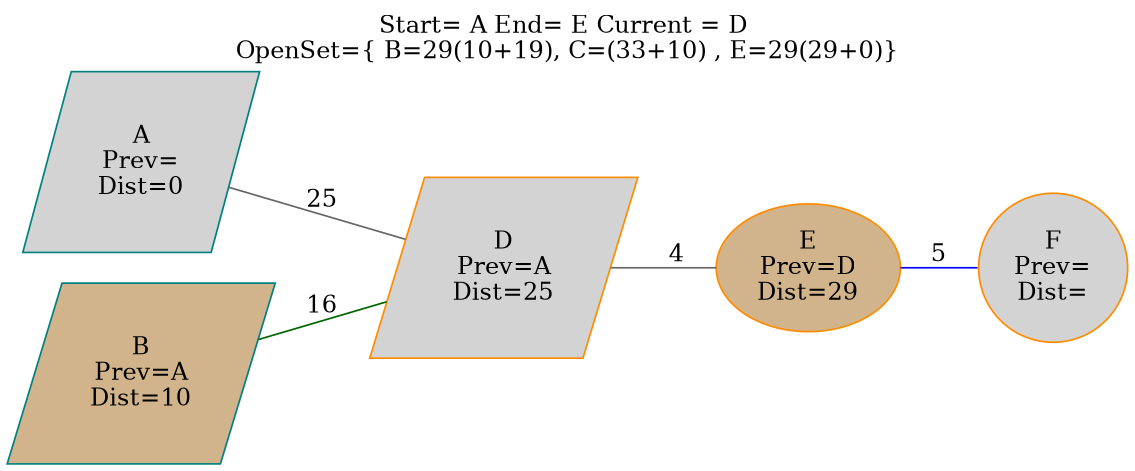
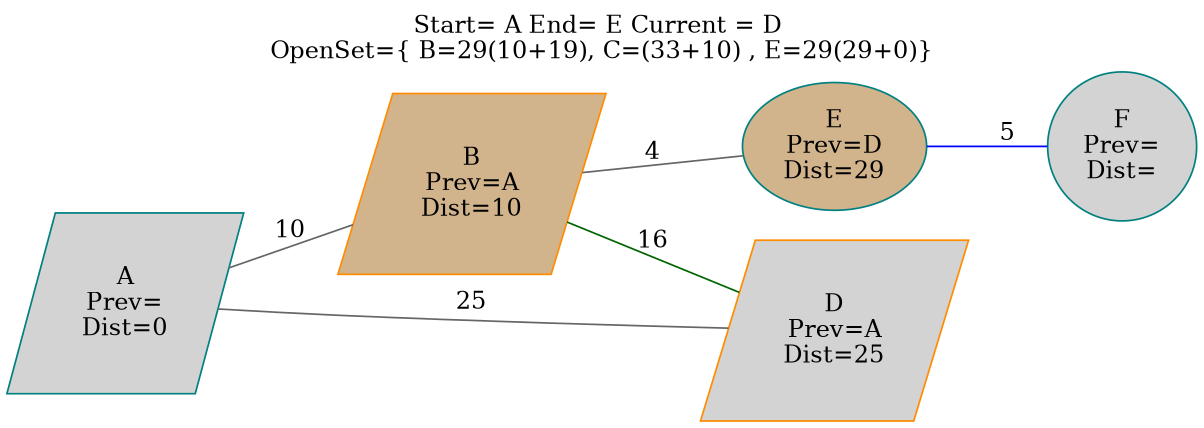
edge "B Prev=A Dist=10" -- "A Prev= Dist=0": added, label "10"
edge "D Prev=A Dist=25" -- "E Prev=D Dist=29": now "B Prev=A Dist=10" -- "E Prev=D Dist=29"
node "E Prev=D Dist=29": color darkorange -> teal
node "F Prev= Dist=": color darkorange -> teal
node "B Prev=A Dist=10": color teal -> darkorange
